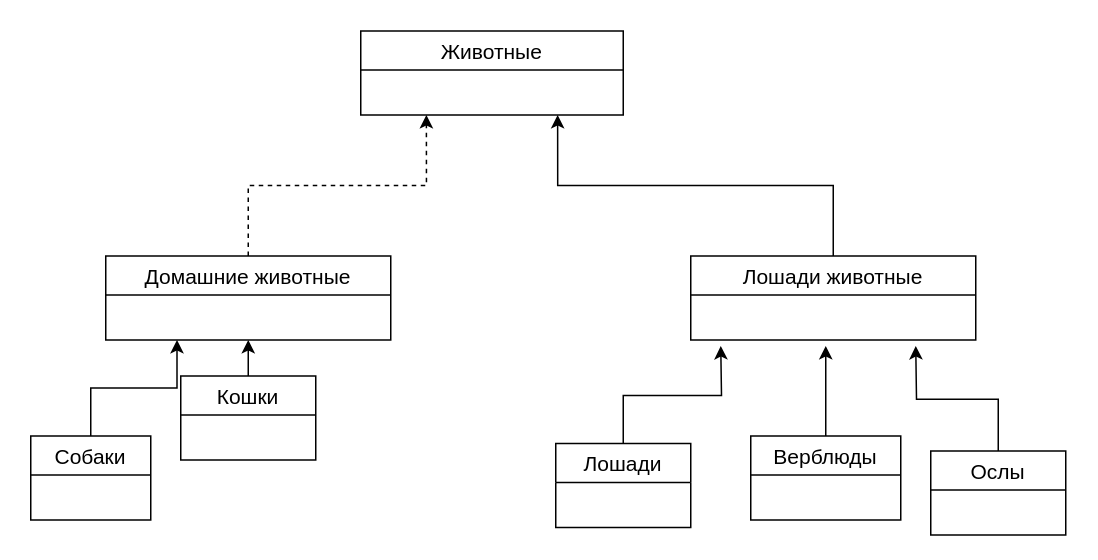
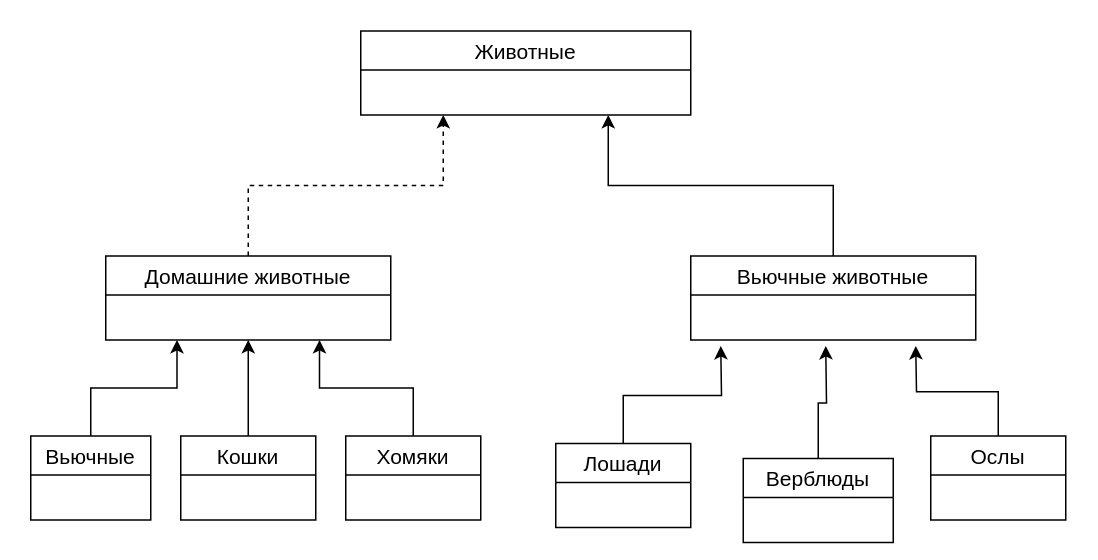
node "Животные": size 263x84 -> 330x84
node "Лошади животные": label "Лошади животные" -> "Вьючные животные"
edge "Хомяки" -> "Домашние животные": added
node "Кошки": moved (248, 418) -> (248, 478)
node "Собаки": label "Собаки" -> "Вьючные"
node "Хомяки": added
node "Верблюды": moved (826, 478) -> (818, 500)
node "Ослы": moved (998, 493) -> (998, 478)
